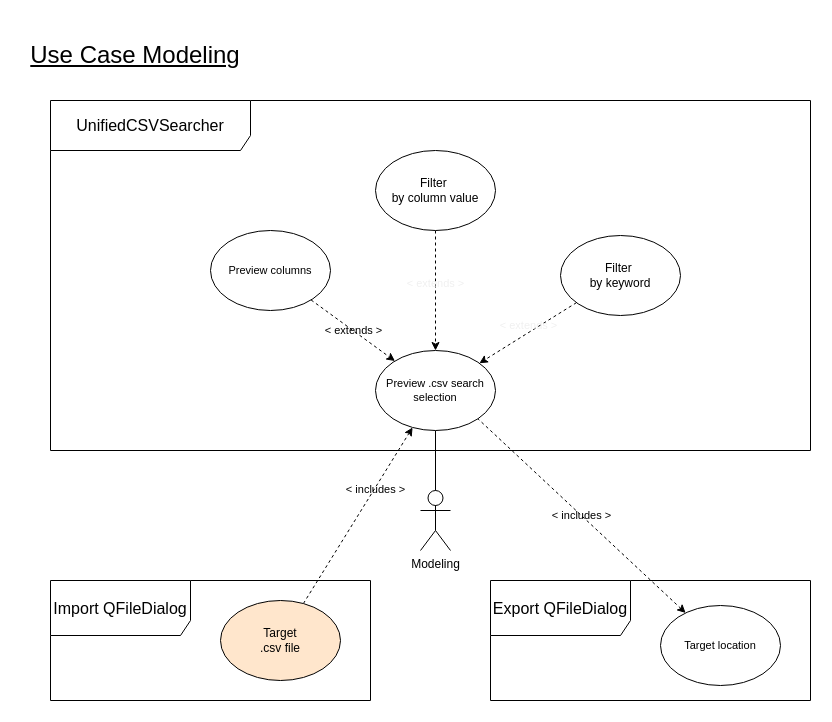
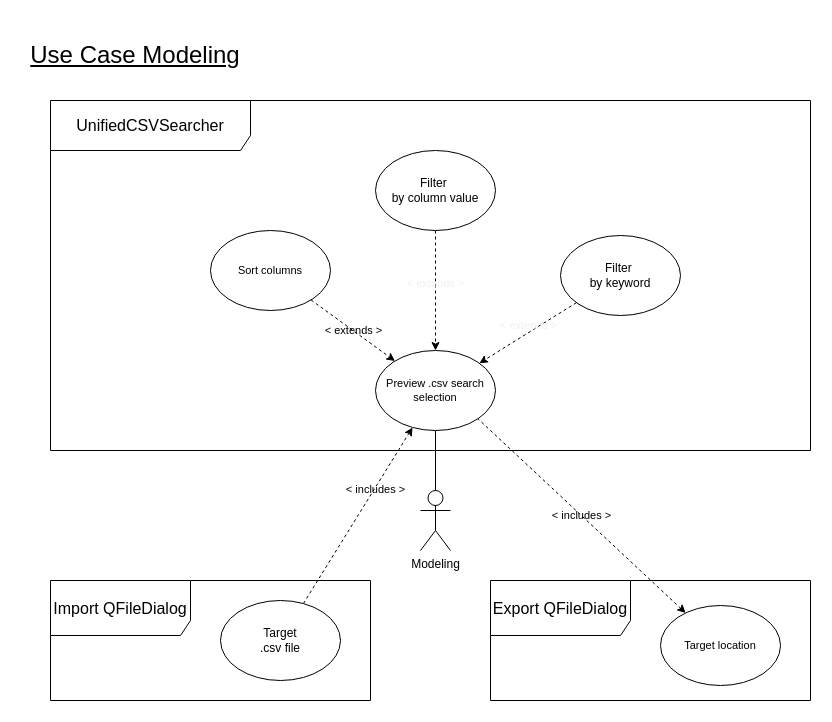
node "Preview columns": label "Preview columns" -> "Sort columns"
node "Target .csv file": fillcolor #ffe6cc -> #ffffff
